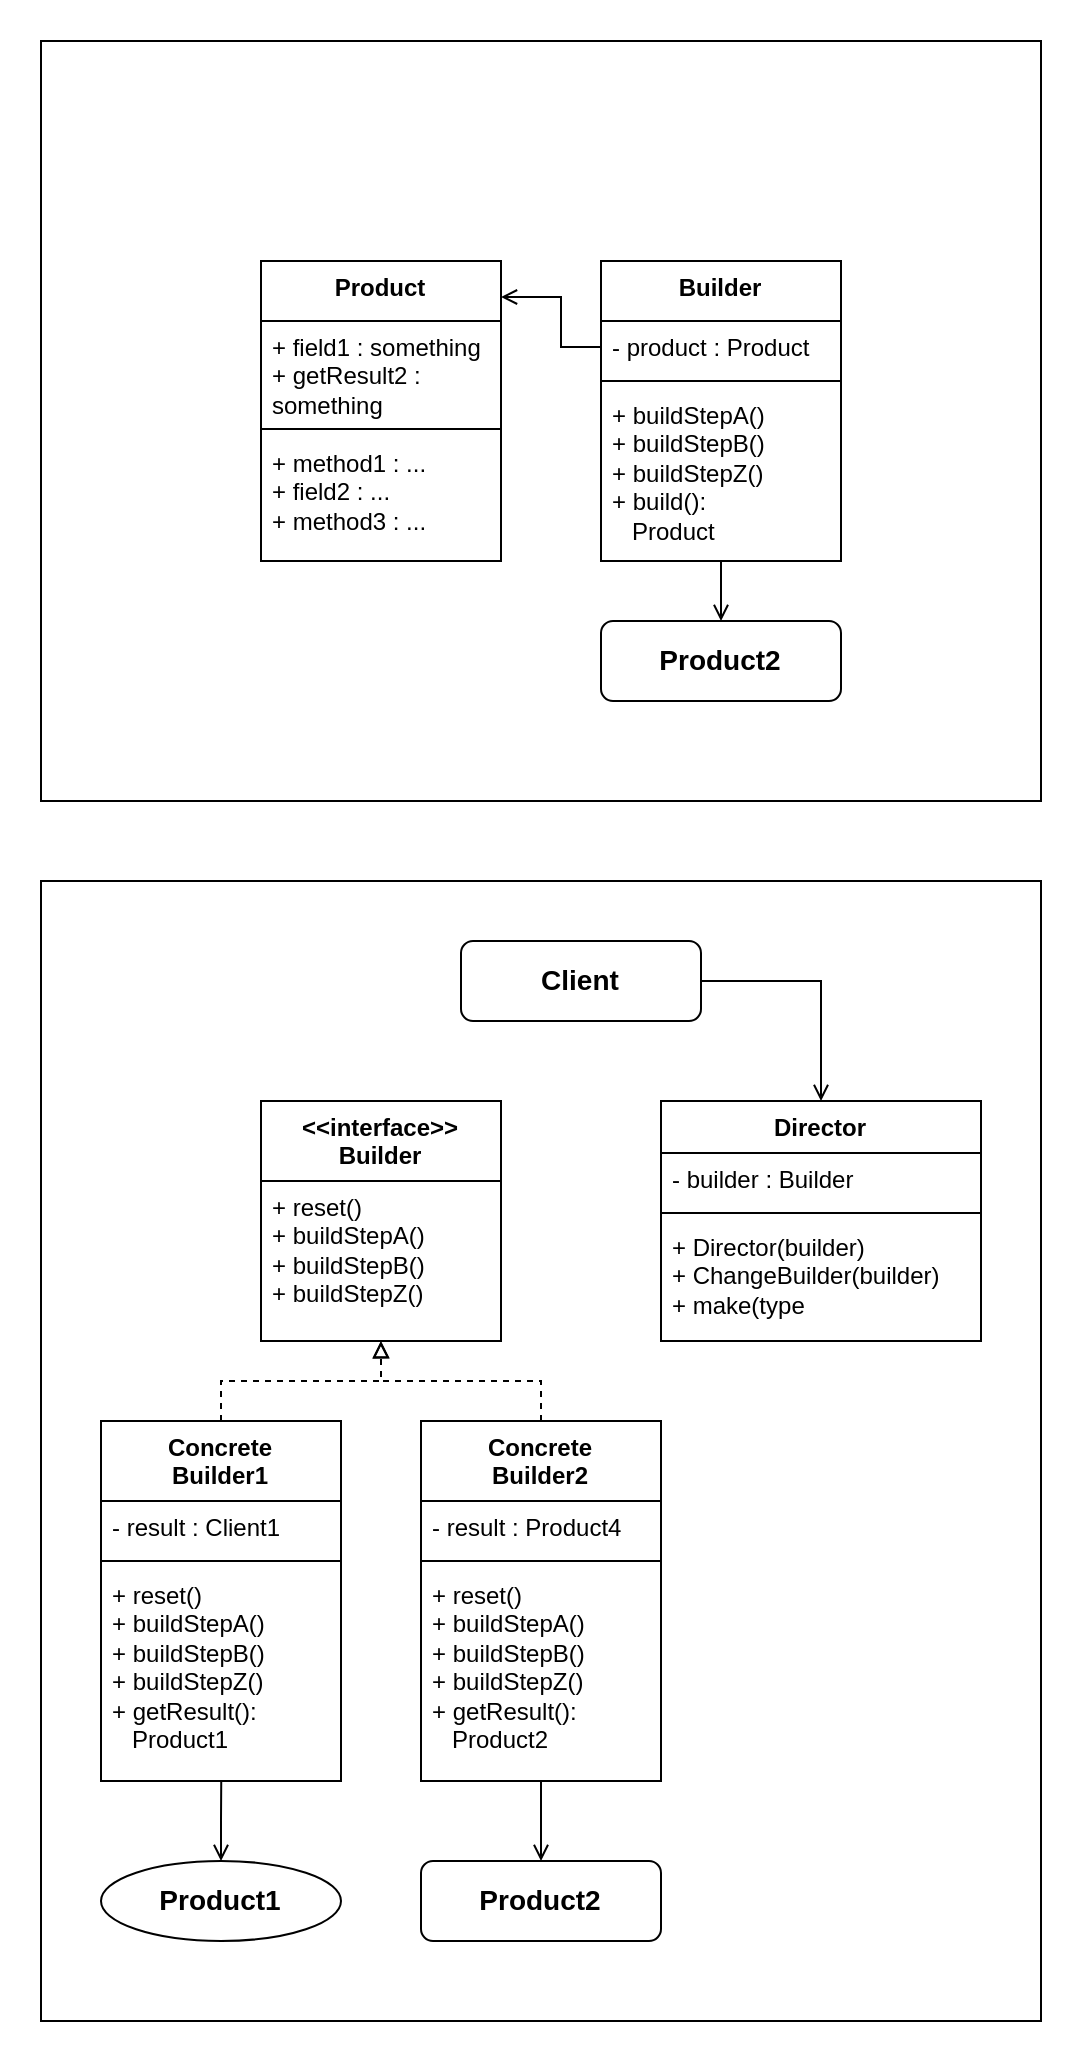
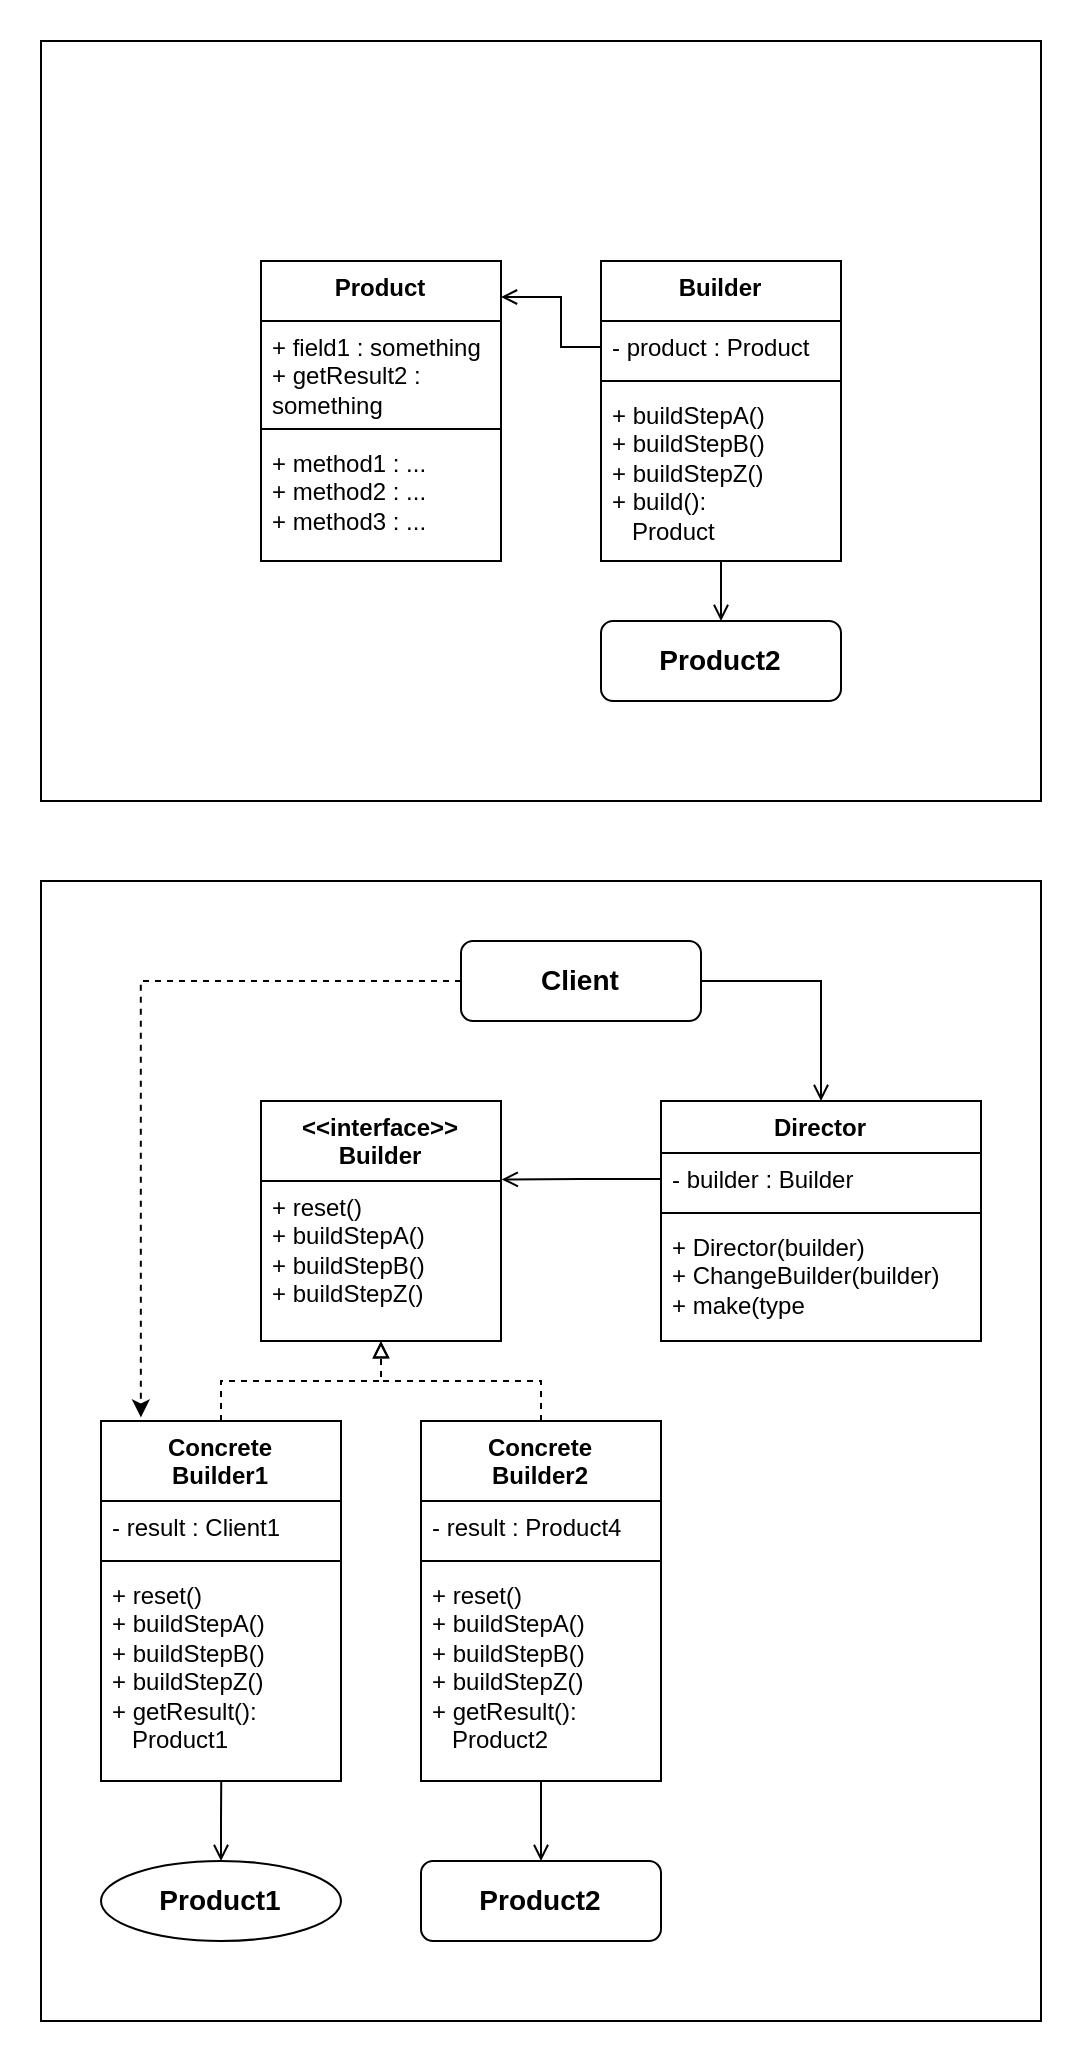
node "+ method1 : ... + field2 : ... + method3 : ...": label "+ method1 : ... + field2 : ... + method3 : ..." -> "+ method1 : ... + method2 : ... + method3 : ..."
edge "Client" -> "Concrete Builder1": added
edge "- builder : Builder" -> "<<interface>> Builder": added
